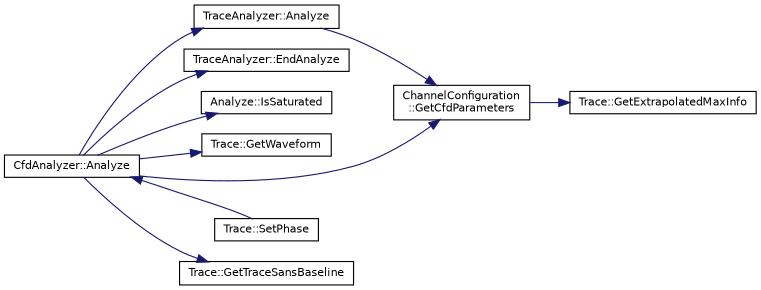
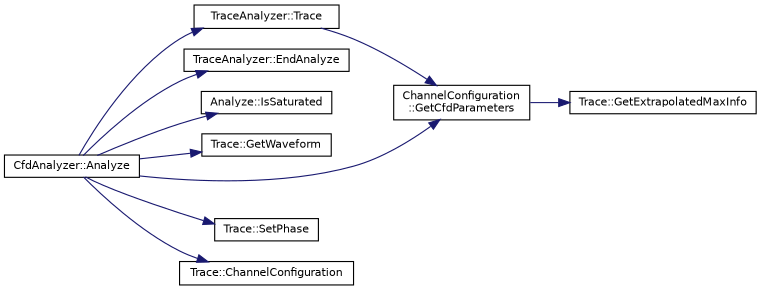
node "TraceAnalyzer::Analyze": label "TraceAnalyzer::Analyze" -> "TraceAnalyzer::Trace"
edge "Trace::SetPhase" -> "CfdAnalyzer::Analyze": reversed
node "Trace::GetTraceSansBaseline": label "Trace::GetTraceSansBaseline" -> "Trace::ChannelConfiguration"
